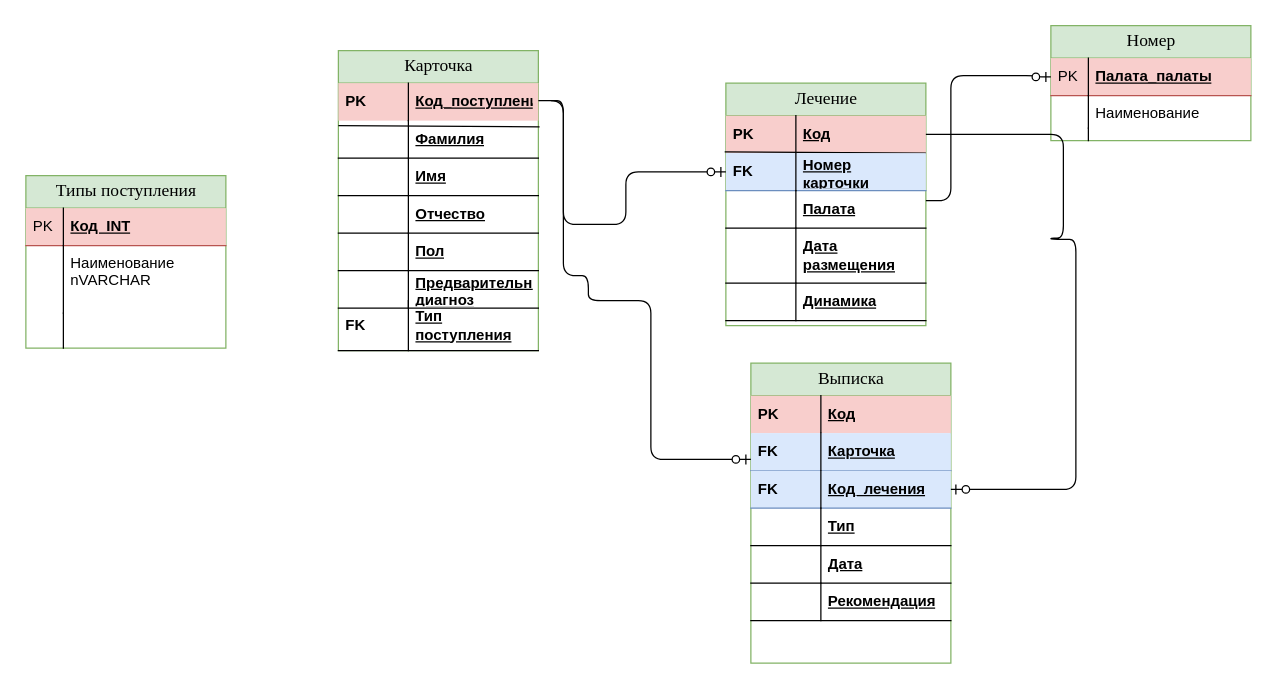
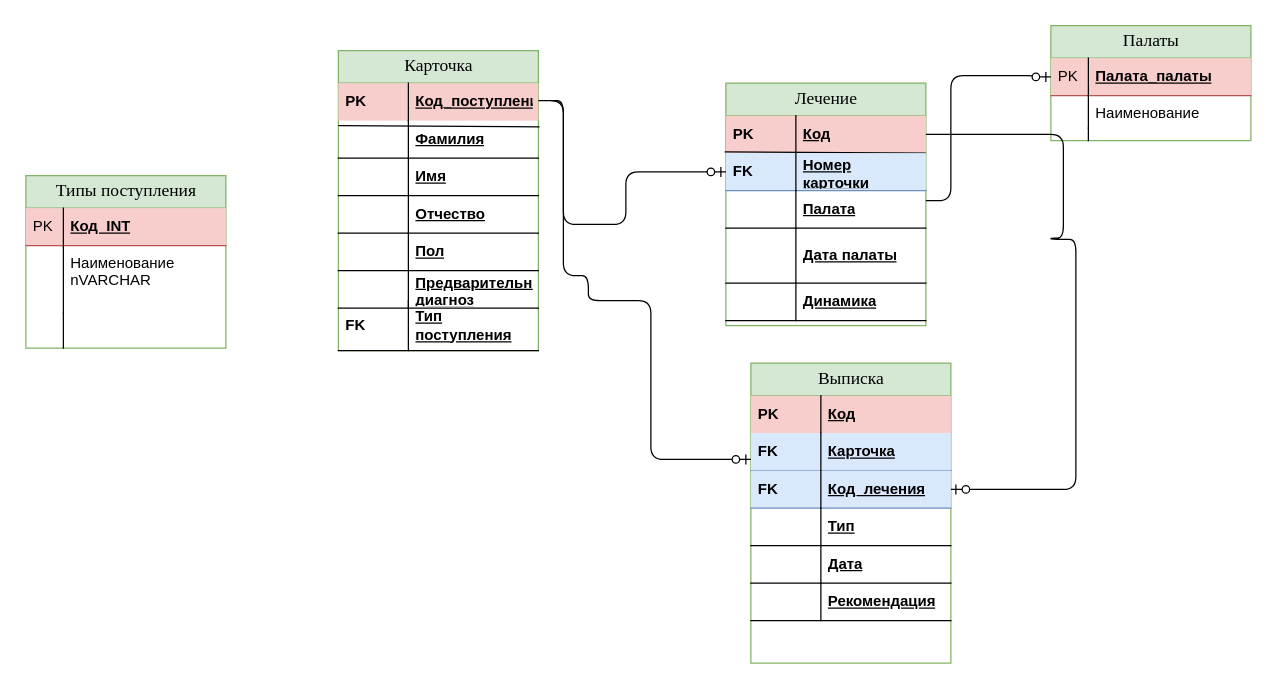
node "Номер": label "Номер" -> "Палаты"
node "Дата размещения": label "Дата размещения" -> "Дата палаты"
